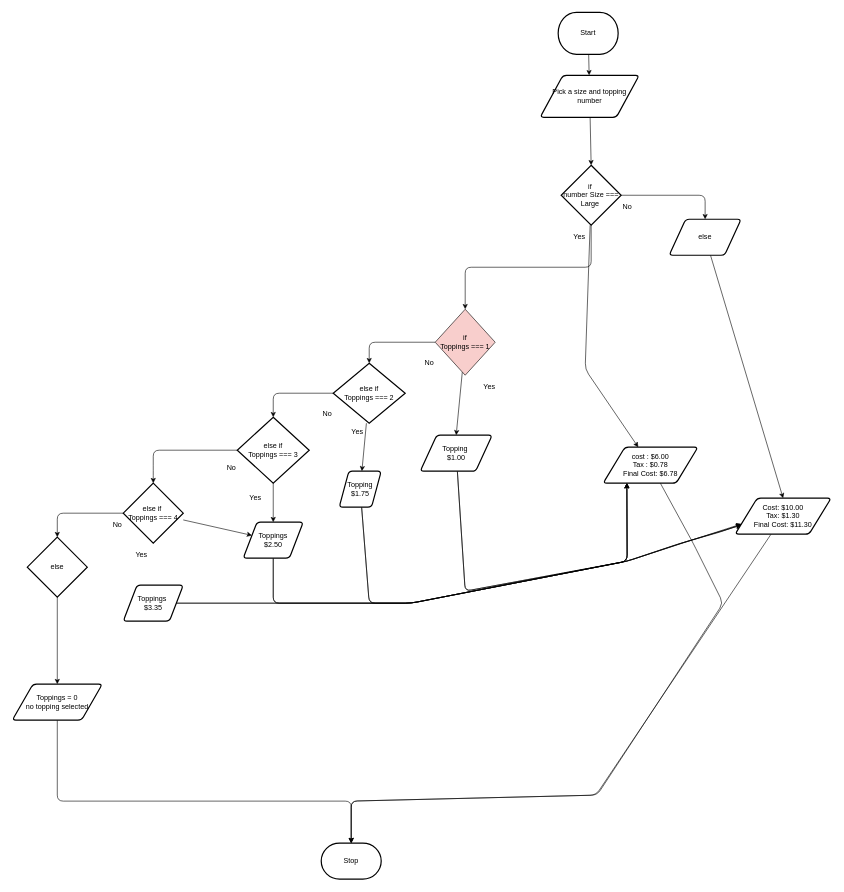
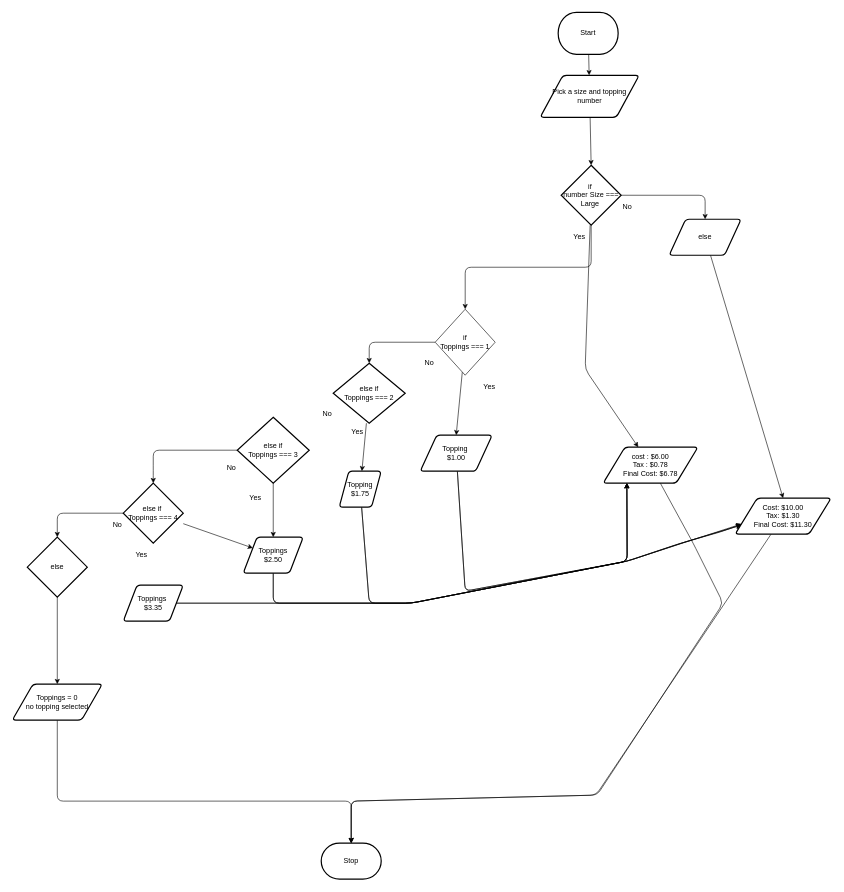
node "if Toppings === 1": fillcolor #f8cecc -> #ffffff
edge "else if Toppings === 2" -> "else if Toppings === 3": removed
node "Toppings $2.50": moved (273, 540) -> (273, 555)
